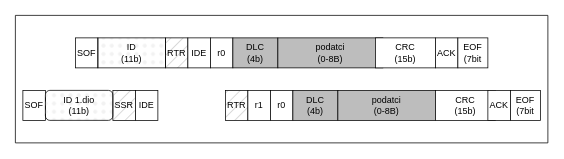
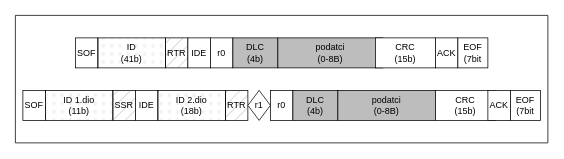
node "ID (11b)": label "ID (11b)" -> "ID (41b)"
node "ID 1.dio (11b)": shape rounded rectangle -> rectangle
node "ID 2.dio (18b)": added
node "r1": shape rectangle -> diamond
